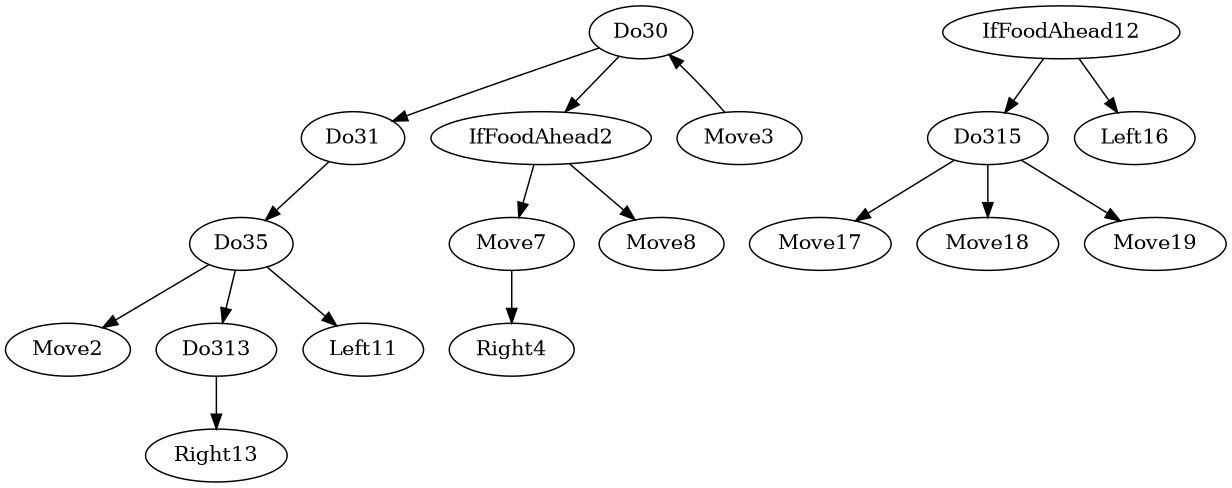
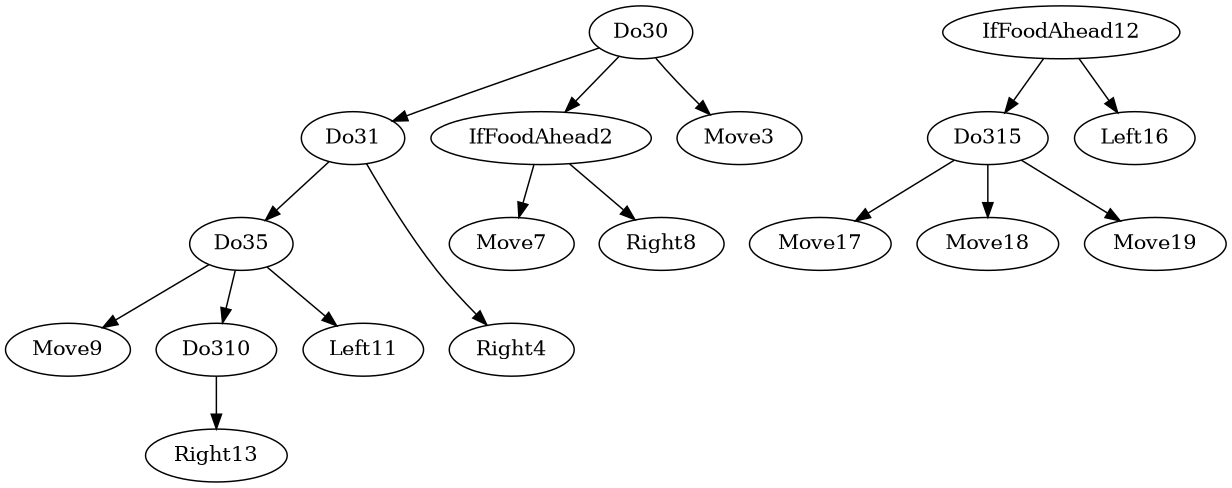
edge "Move3" -> "Do30": reversed
node "Move8": label "Move8" -> "Right8"
edge "Move7" -> "Right4": now "Do31" -> "Right4"
node "Move2": label "Move2" -> "Move9"
node "Do313": label "Do313" -> "Do310"
